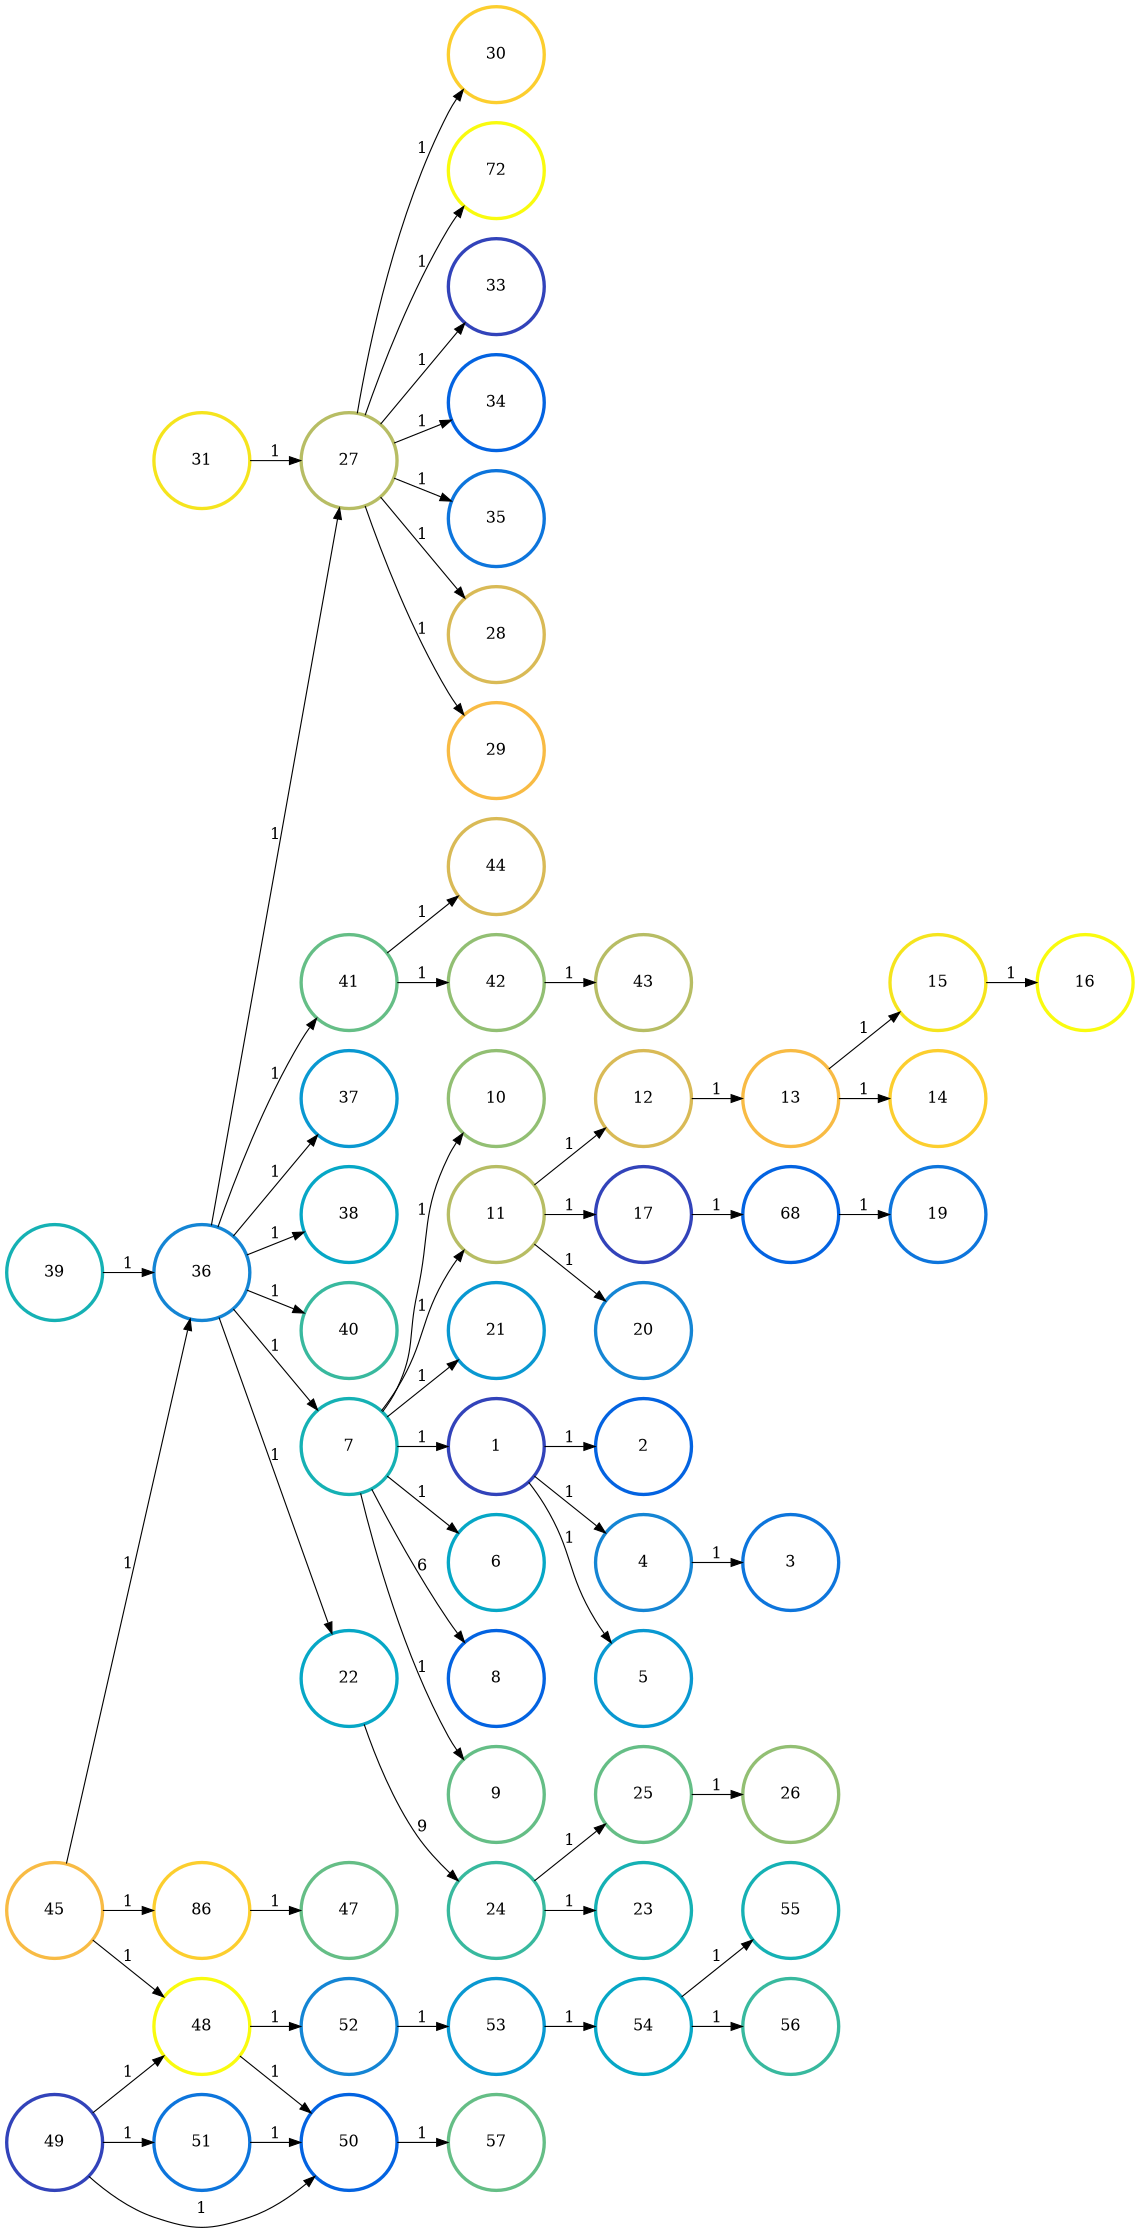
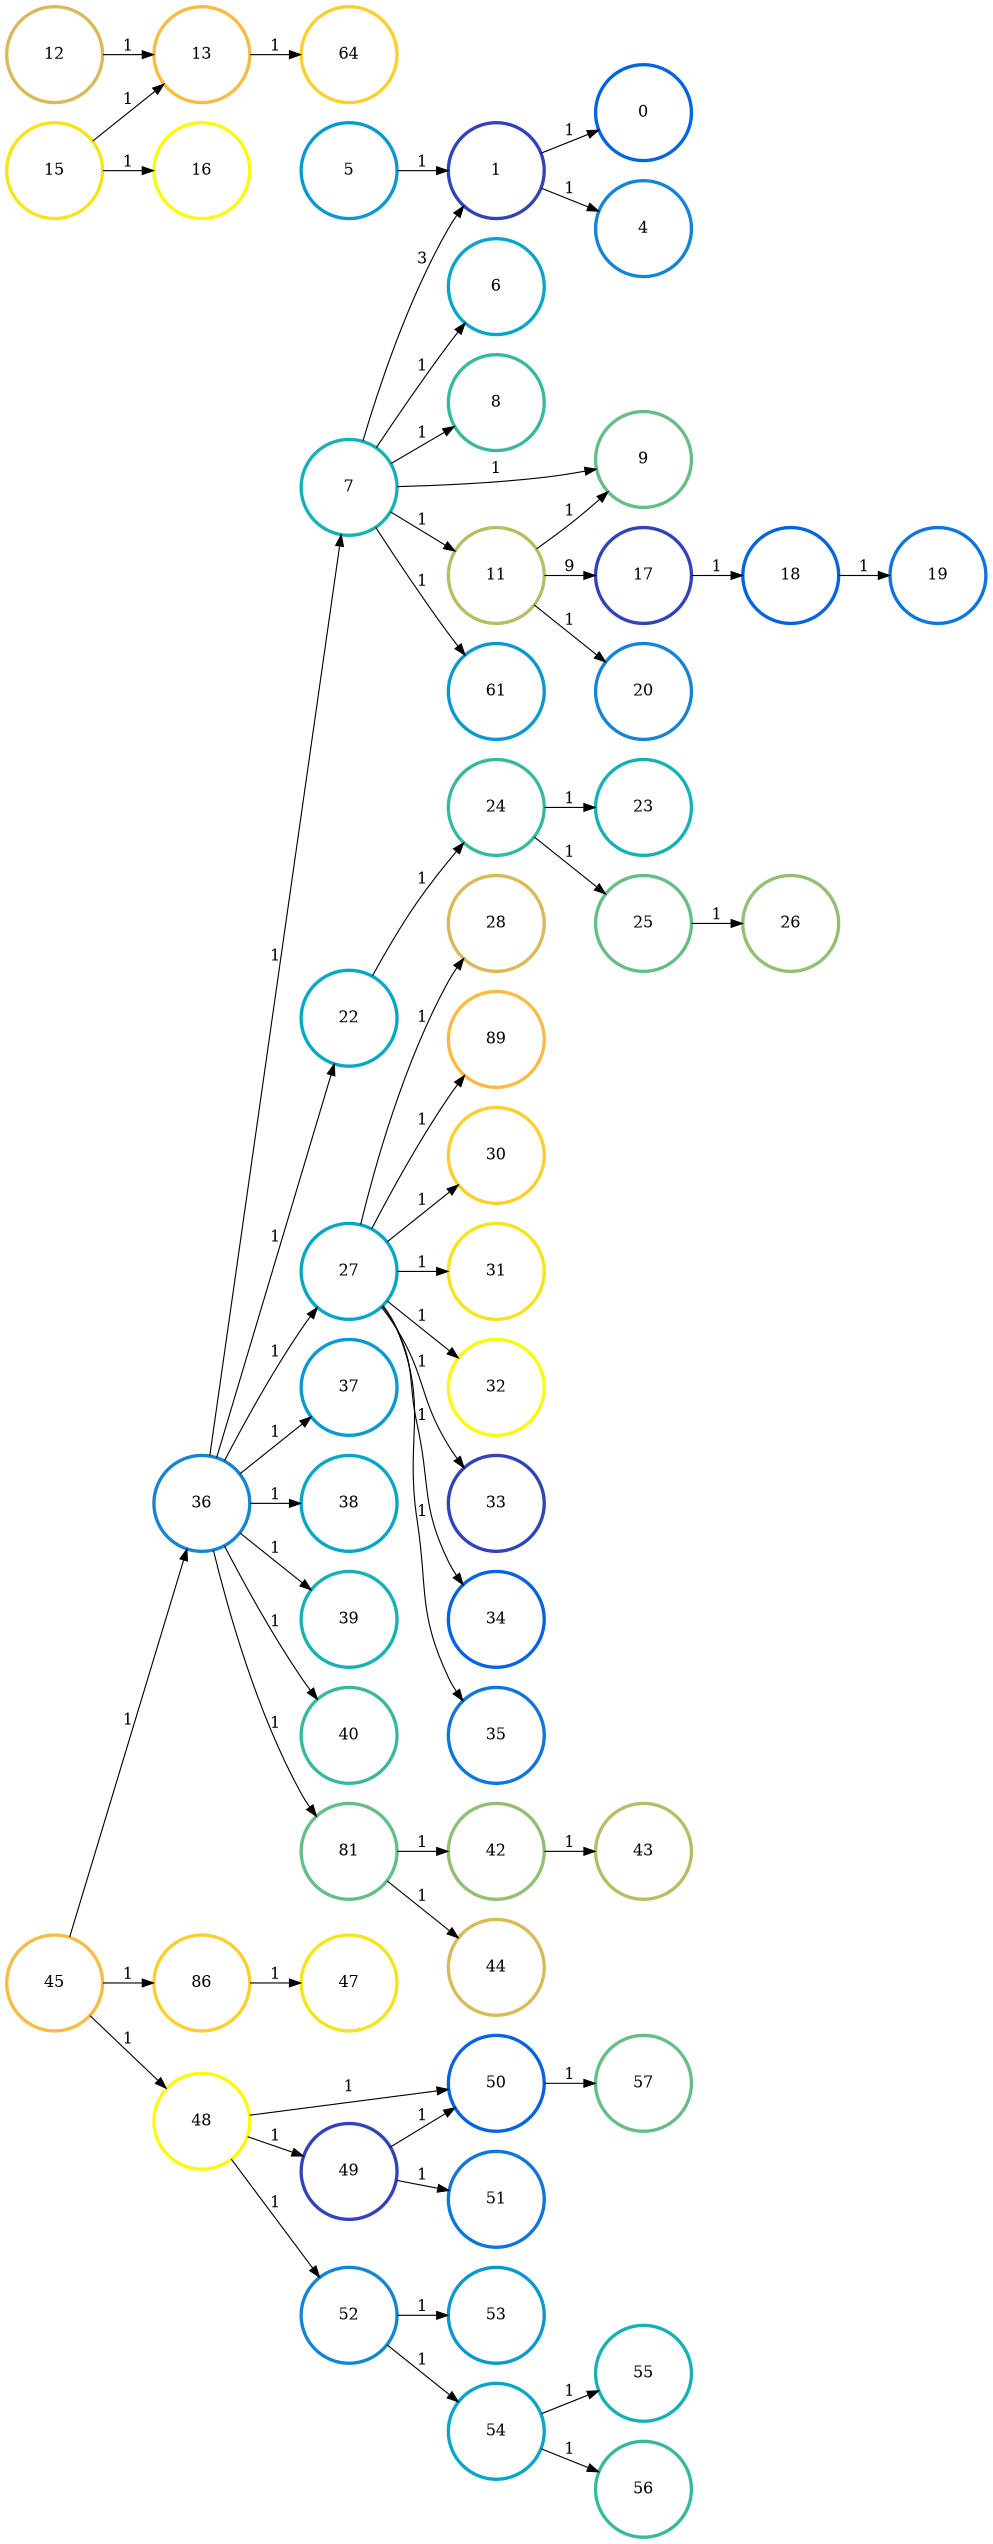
node "72": label "72" -> "32"
edge "31" -> "27": reversed
node "27": color #b7bd64 -> #06a7c6
node "29": label "29" -> "89"
node "41": label "41" -> "81"
edge "13" -> "15": reversed
node "10": removed
node "14": label "14" -> "64"
edge "11" -> "12": now "11" -> "9"
edge "11" -> "17": label "1" -> "9"
node "68": label "68" -> "18"
edge "39" -> "36": reversed
node "21": label "21" -> "61"
edge "7" -> "1": label "1" -> "3"
node "2": label "2" -> "0"
edge "1" -> "5": reversed
node "3": removed
edge "7" -> "8": label "6" -> "1"
node "8": color #0363e1 -> #38b99e
edge "22" -> "24": label "9" -> "1"
node "47": color #65be86 -> #f5e41d
edge "53" -> "54": now "52" -> "54"
edge "49" -> "48": reversed
edge "51" -> "50": removed, label "1"
